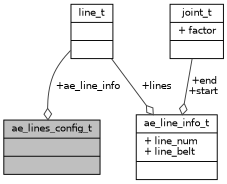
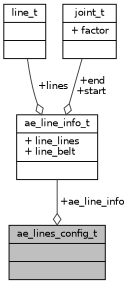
edge "line_t" -> "ae_lines_config_t": now "ae_line_info_t" -> "ae_lines_config_t"
node "ae_line_info_t": text "+ line_num" -> "+ line_lines"
